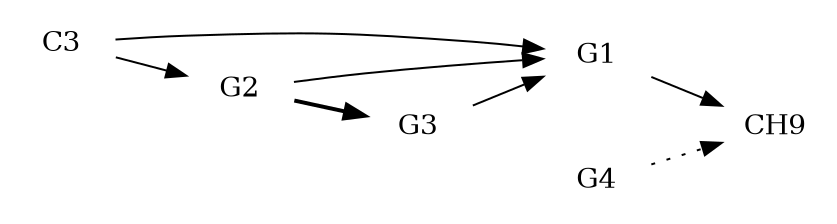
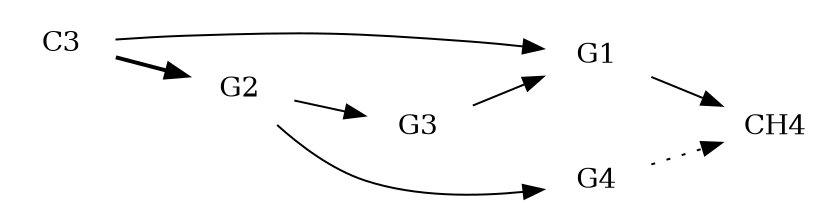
edge "C3" -> "G2": style solid -> bold
edge "G2" -> "G1": now "G2" -> "G4"
edge "G2" -> "G3": style bold -> solid
node "CH9": label "CH9" -> "CH4"
